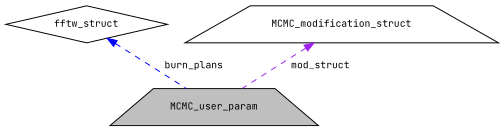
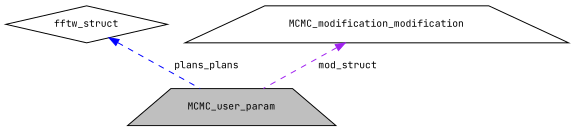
node "MCMC_modification_struct": label "MCMC_modification_struct" -> "MCMC_modification_modification"
edge "MCMC_user_param" -> "fftw_struct": label " burn_plans" -> " plans_plans"
